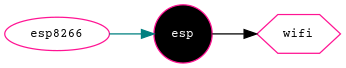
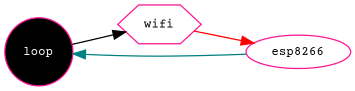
node "esp": label "esp" -> "loop"
edge "wifi" -> "esp8266": added
